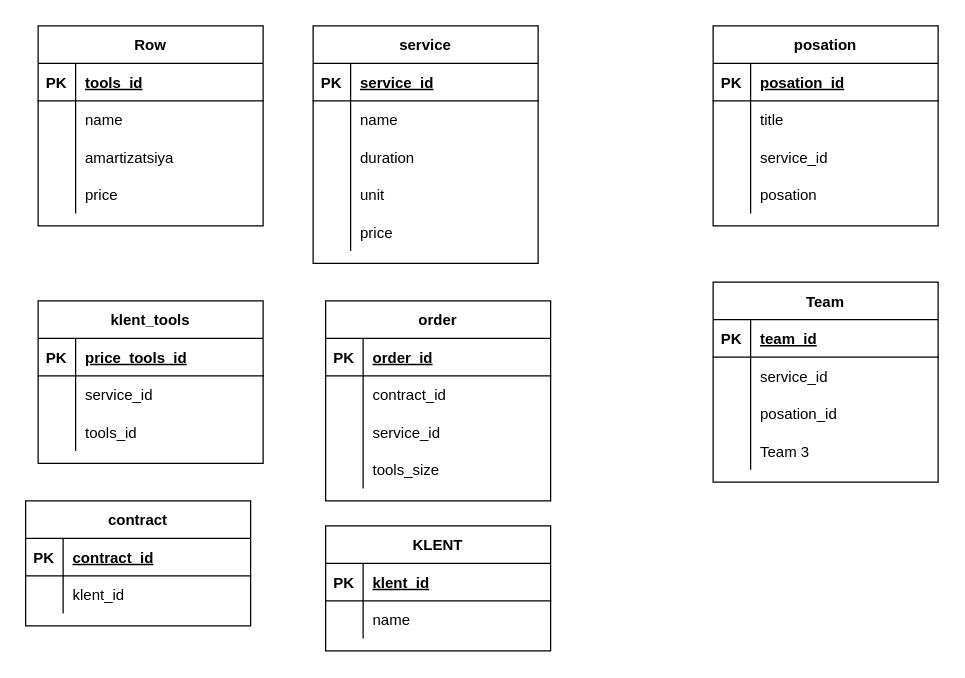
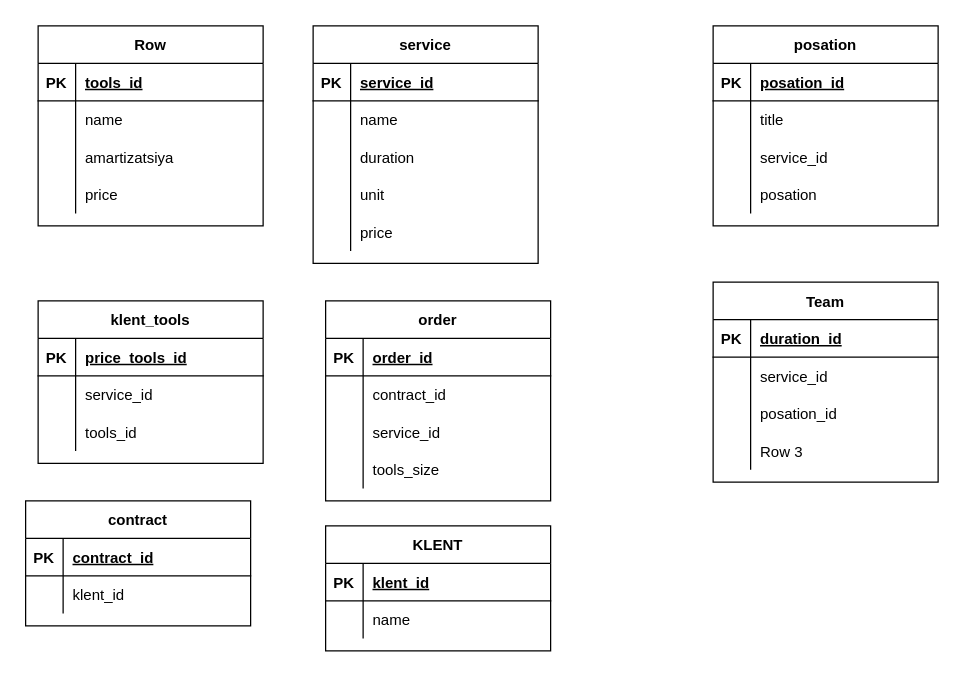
node "team_id": label "team_id" -> "duration_id"
node "Team 3": label "Team 3" -> "Row 3"
